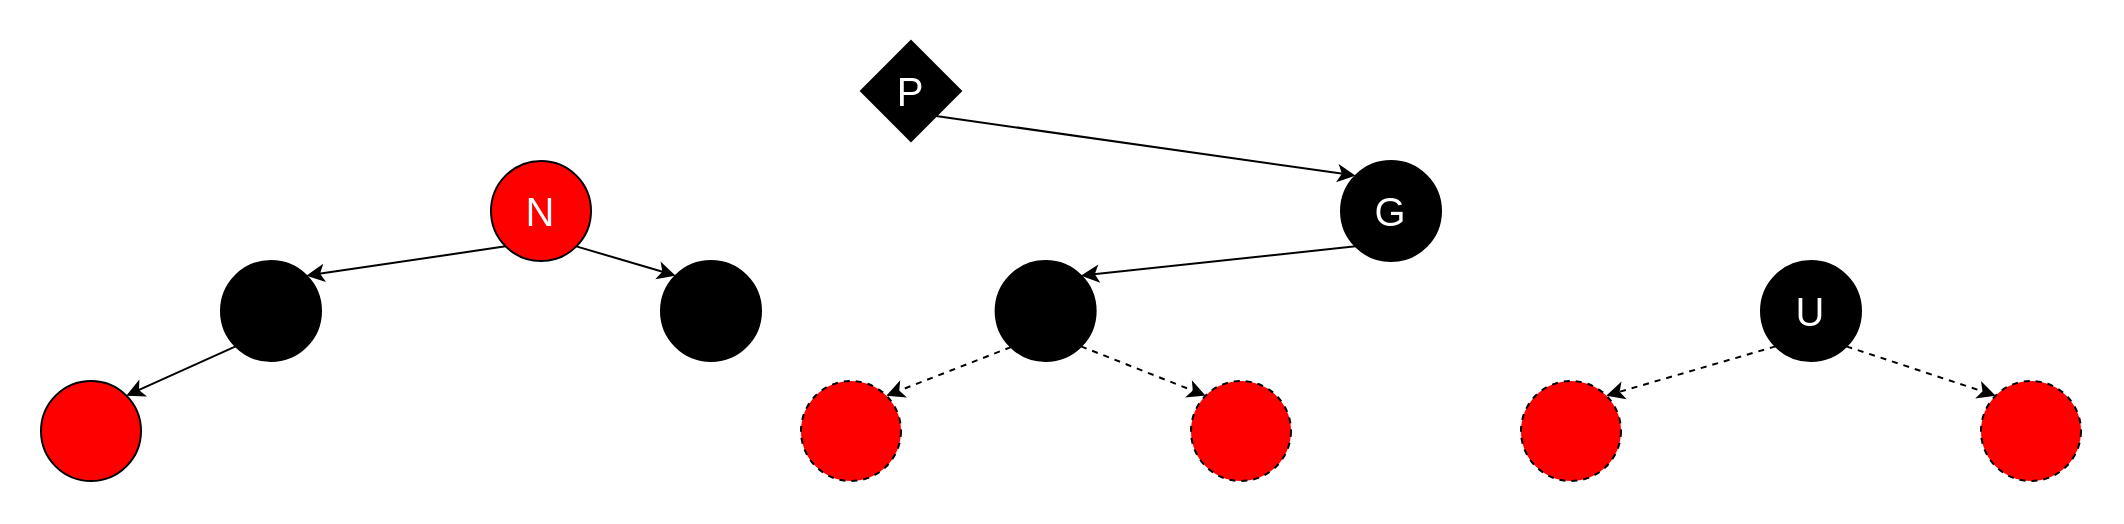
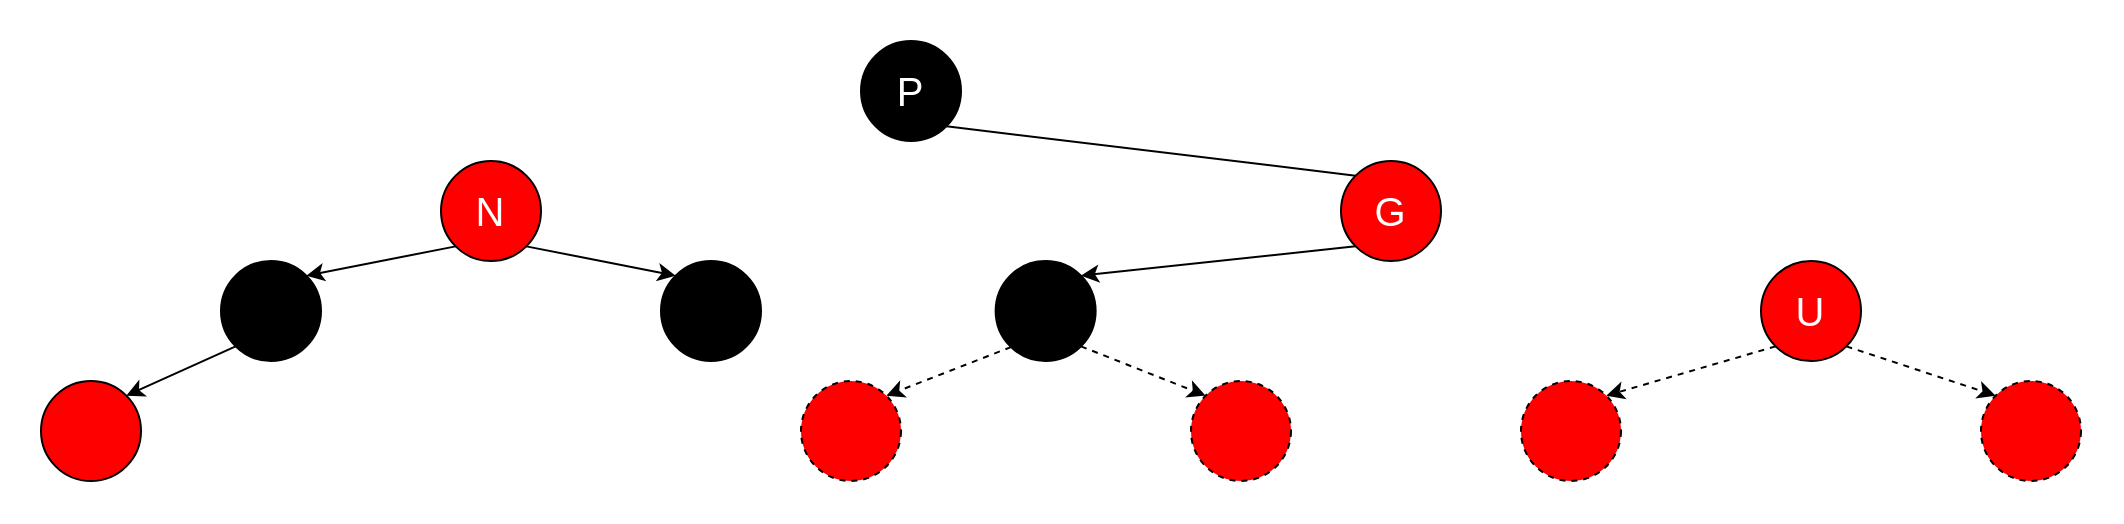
node "P": shape diamond -> ellipse
edge "P" -> "G": arrowhead classic -> none
node "N": moved (541, 211) -> (491, 211)
node "G": fillcolor #000000 -> #ff0000
node "U": fillcolor #000000 -> #ff0000
